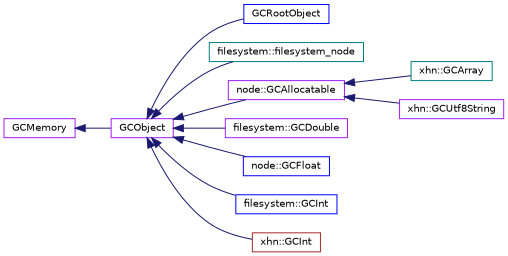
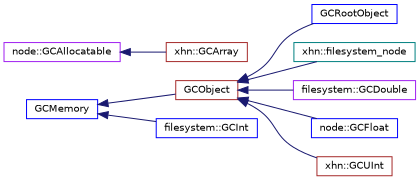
node "filesystem::filesystem_node": label "filesystem::filesystem_node" -> "xhn::filesystem_node"
node "xhn::GCArray": color teal -> brown
edge "node::GCAllocatable" -> "GCObject": removed
node "xhn::GCUtf8String": removed
node "GCMemory": color purple -> blue
node "GCObject": color purple -> brown
edge "filesystem::GCInt" -> "GCObject": now "filesystem::GCInt" -> "GCMemory"
node "xhn::GCInt": label "xhn::GCInt" -> "xhn::GCUInt"
